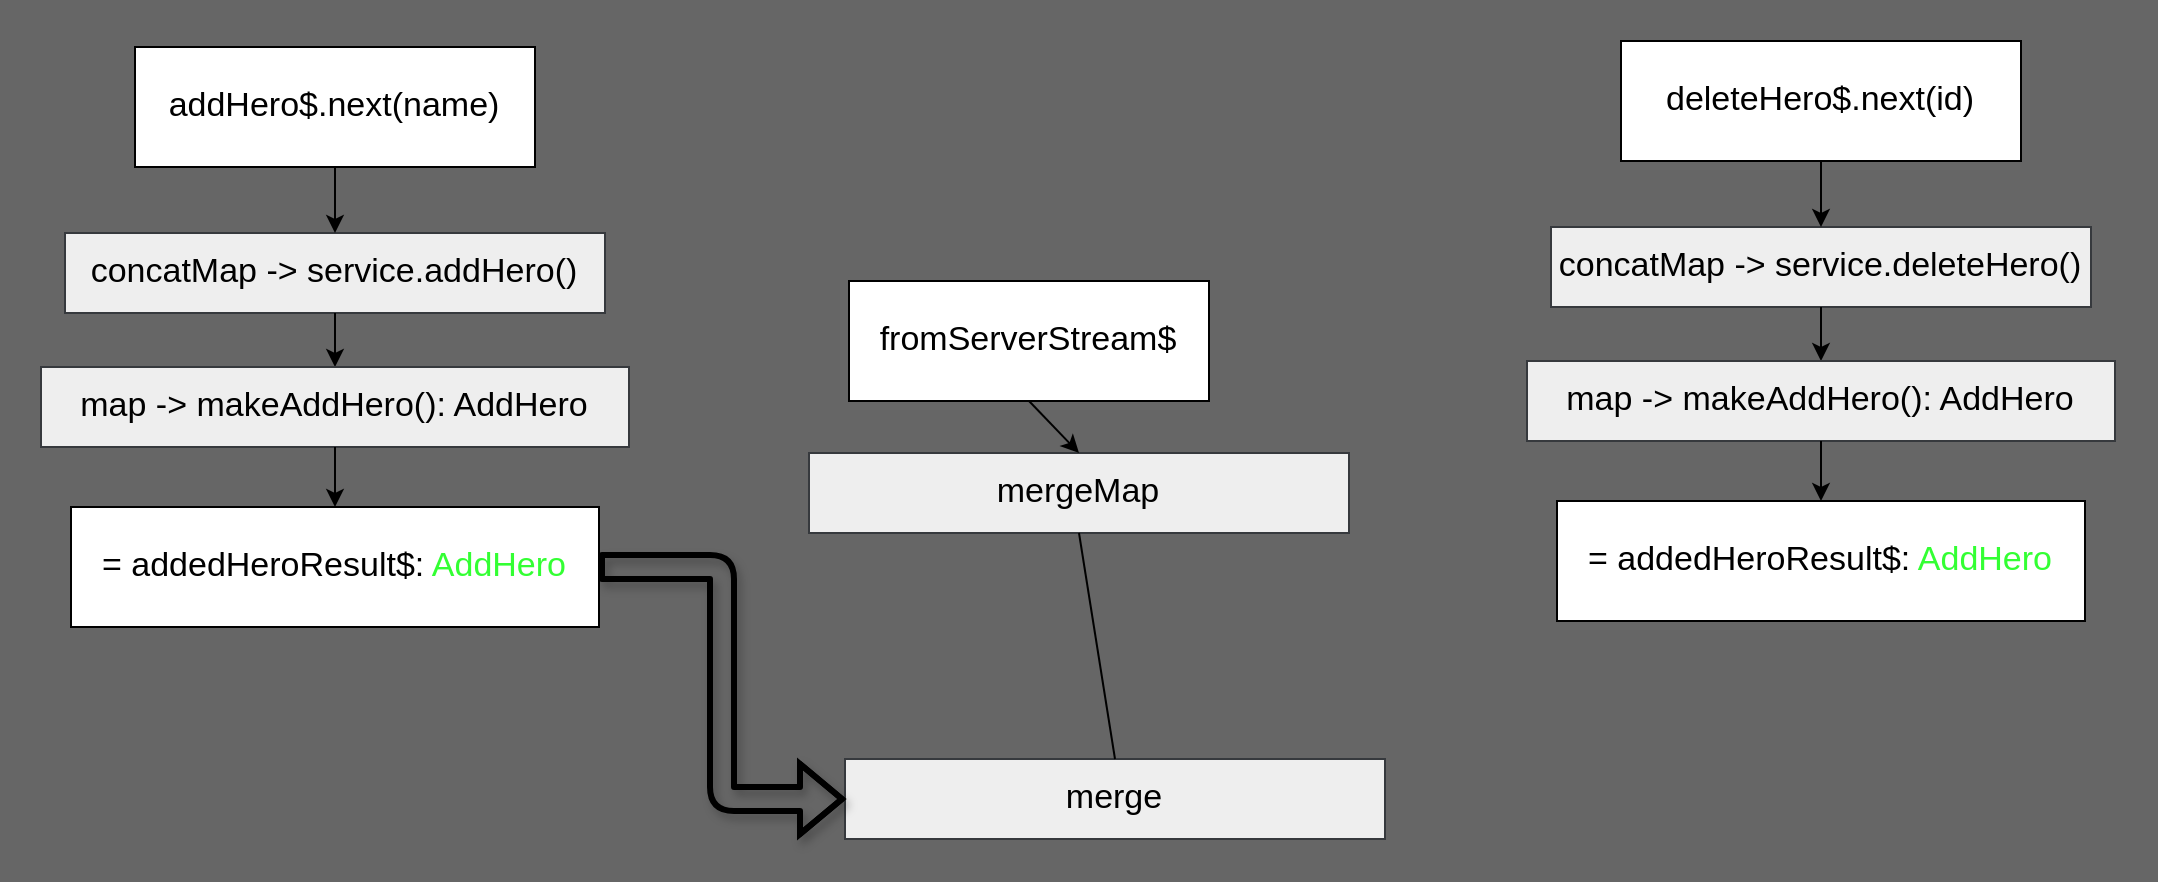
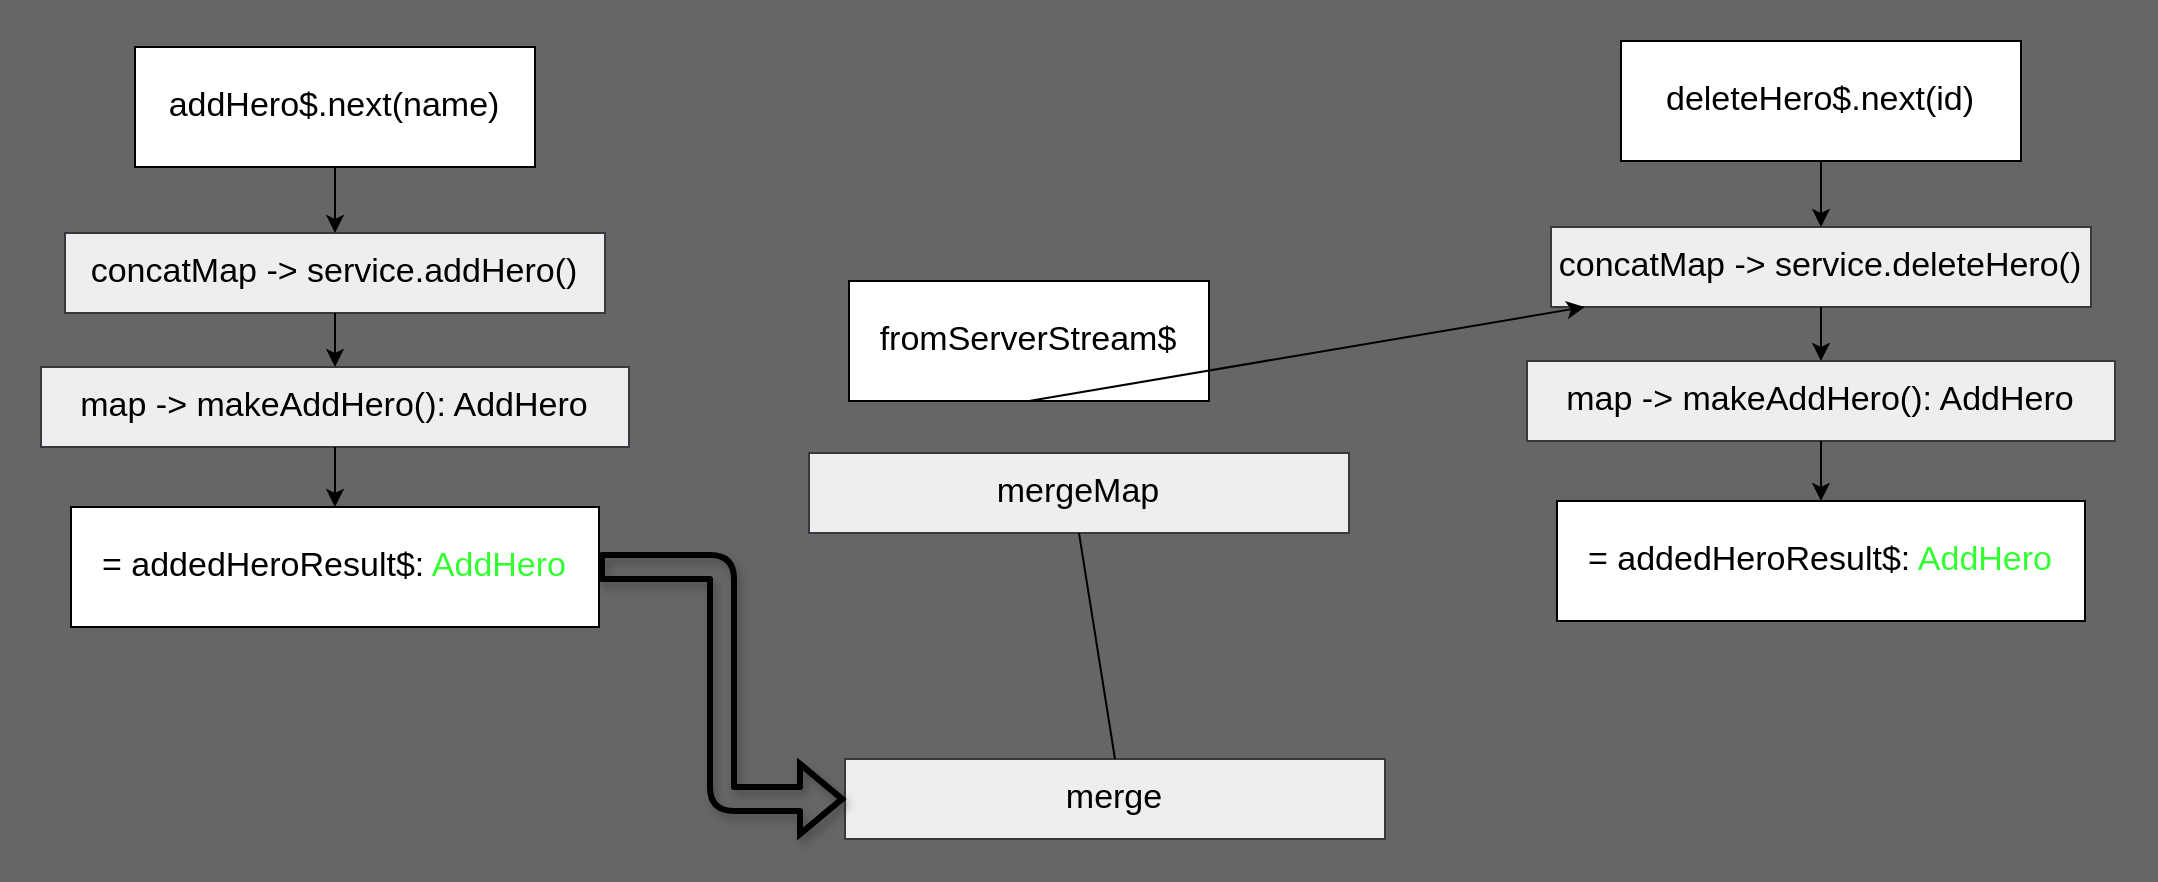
edge "fromServerStream$" -> "mergeMap": now "fromServerStream$" -> "concatMap -> service.deleteHero()"
